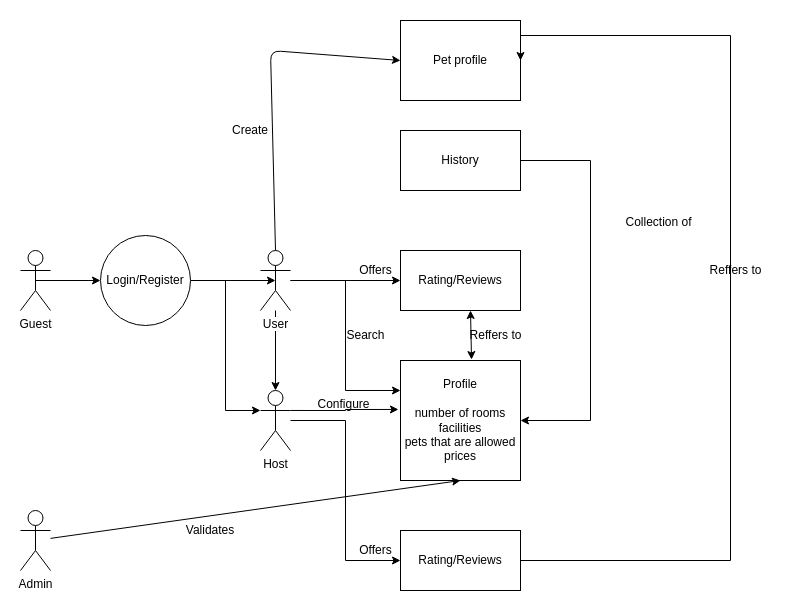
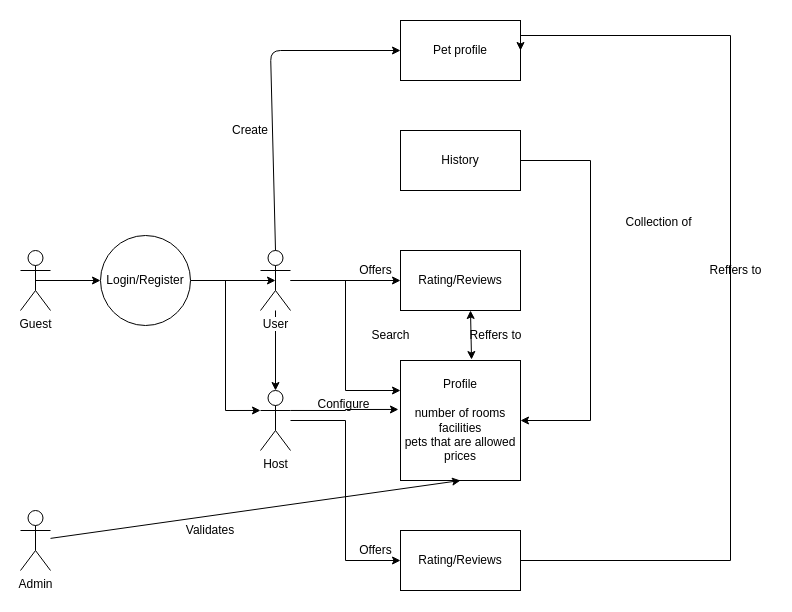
node "Pet profile": size 120x80 -> 120x60
node "Search": moved (366, 336) -> (391, 336)
